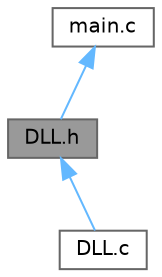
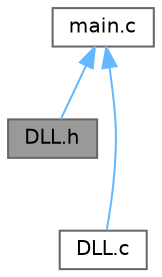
edge "DLL.c" -> "DLL.h": now "DLL.c" -> "main.c"
